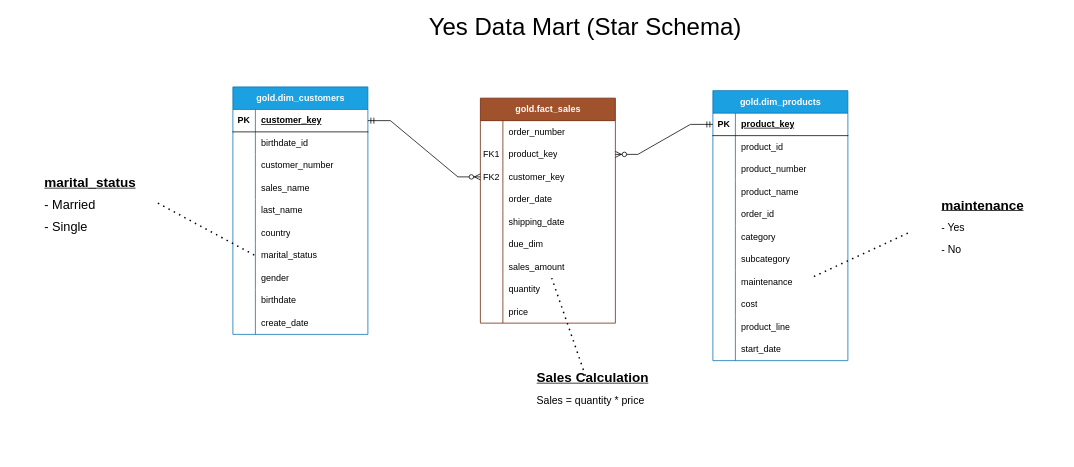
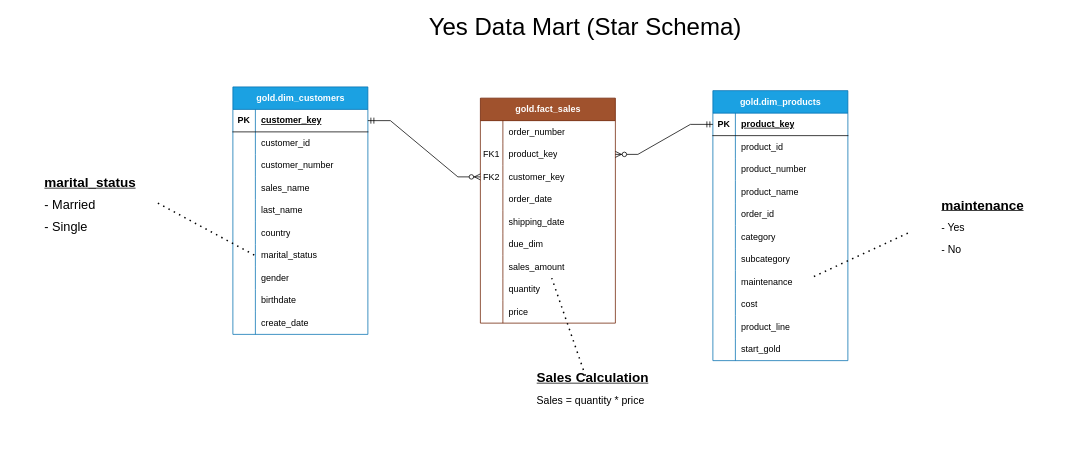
node "birthdate_id": label "birthdate_id" -> "customer_id"
node "start_date": label "start_date" -> "start_gold"
